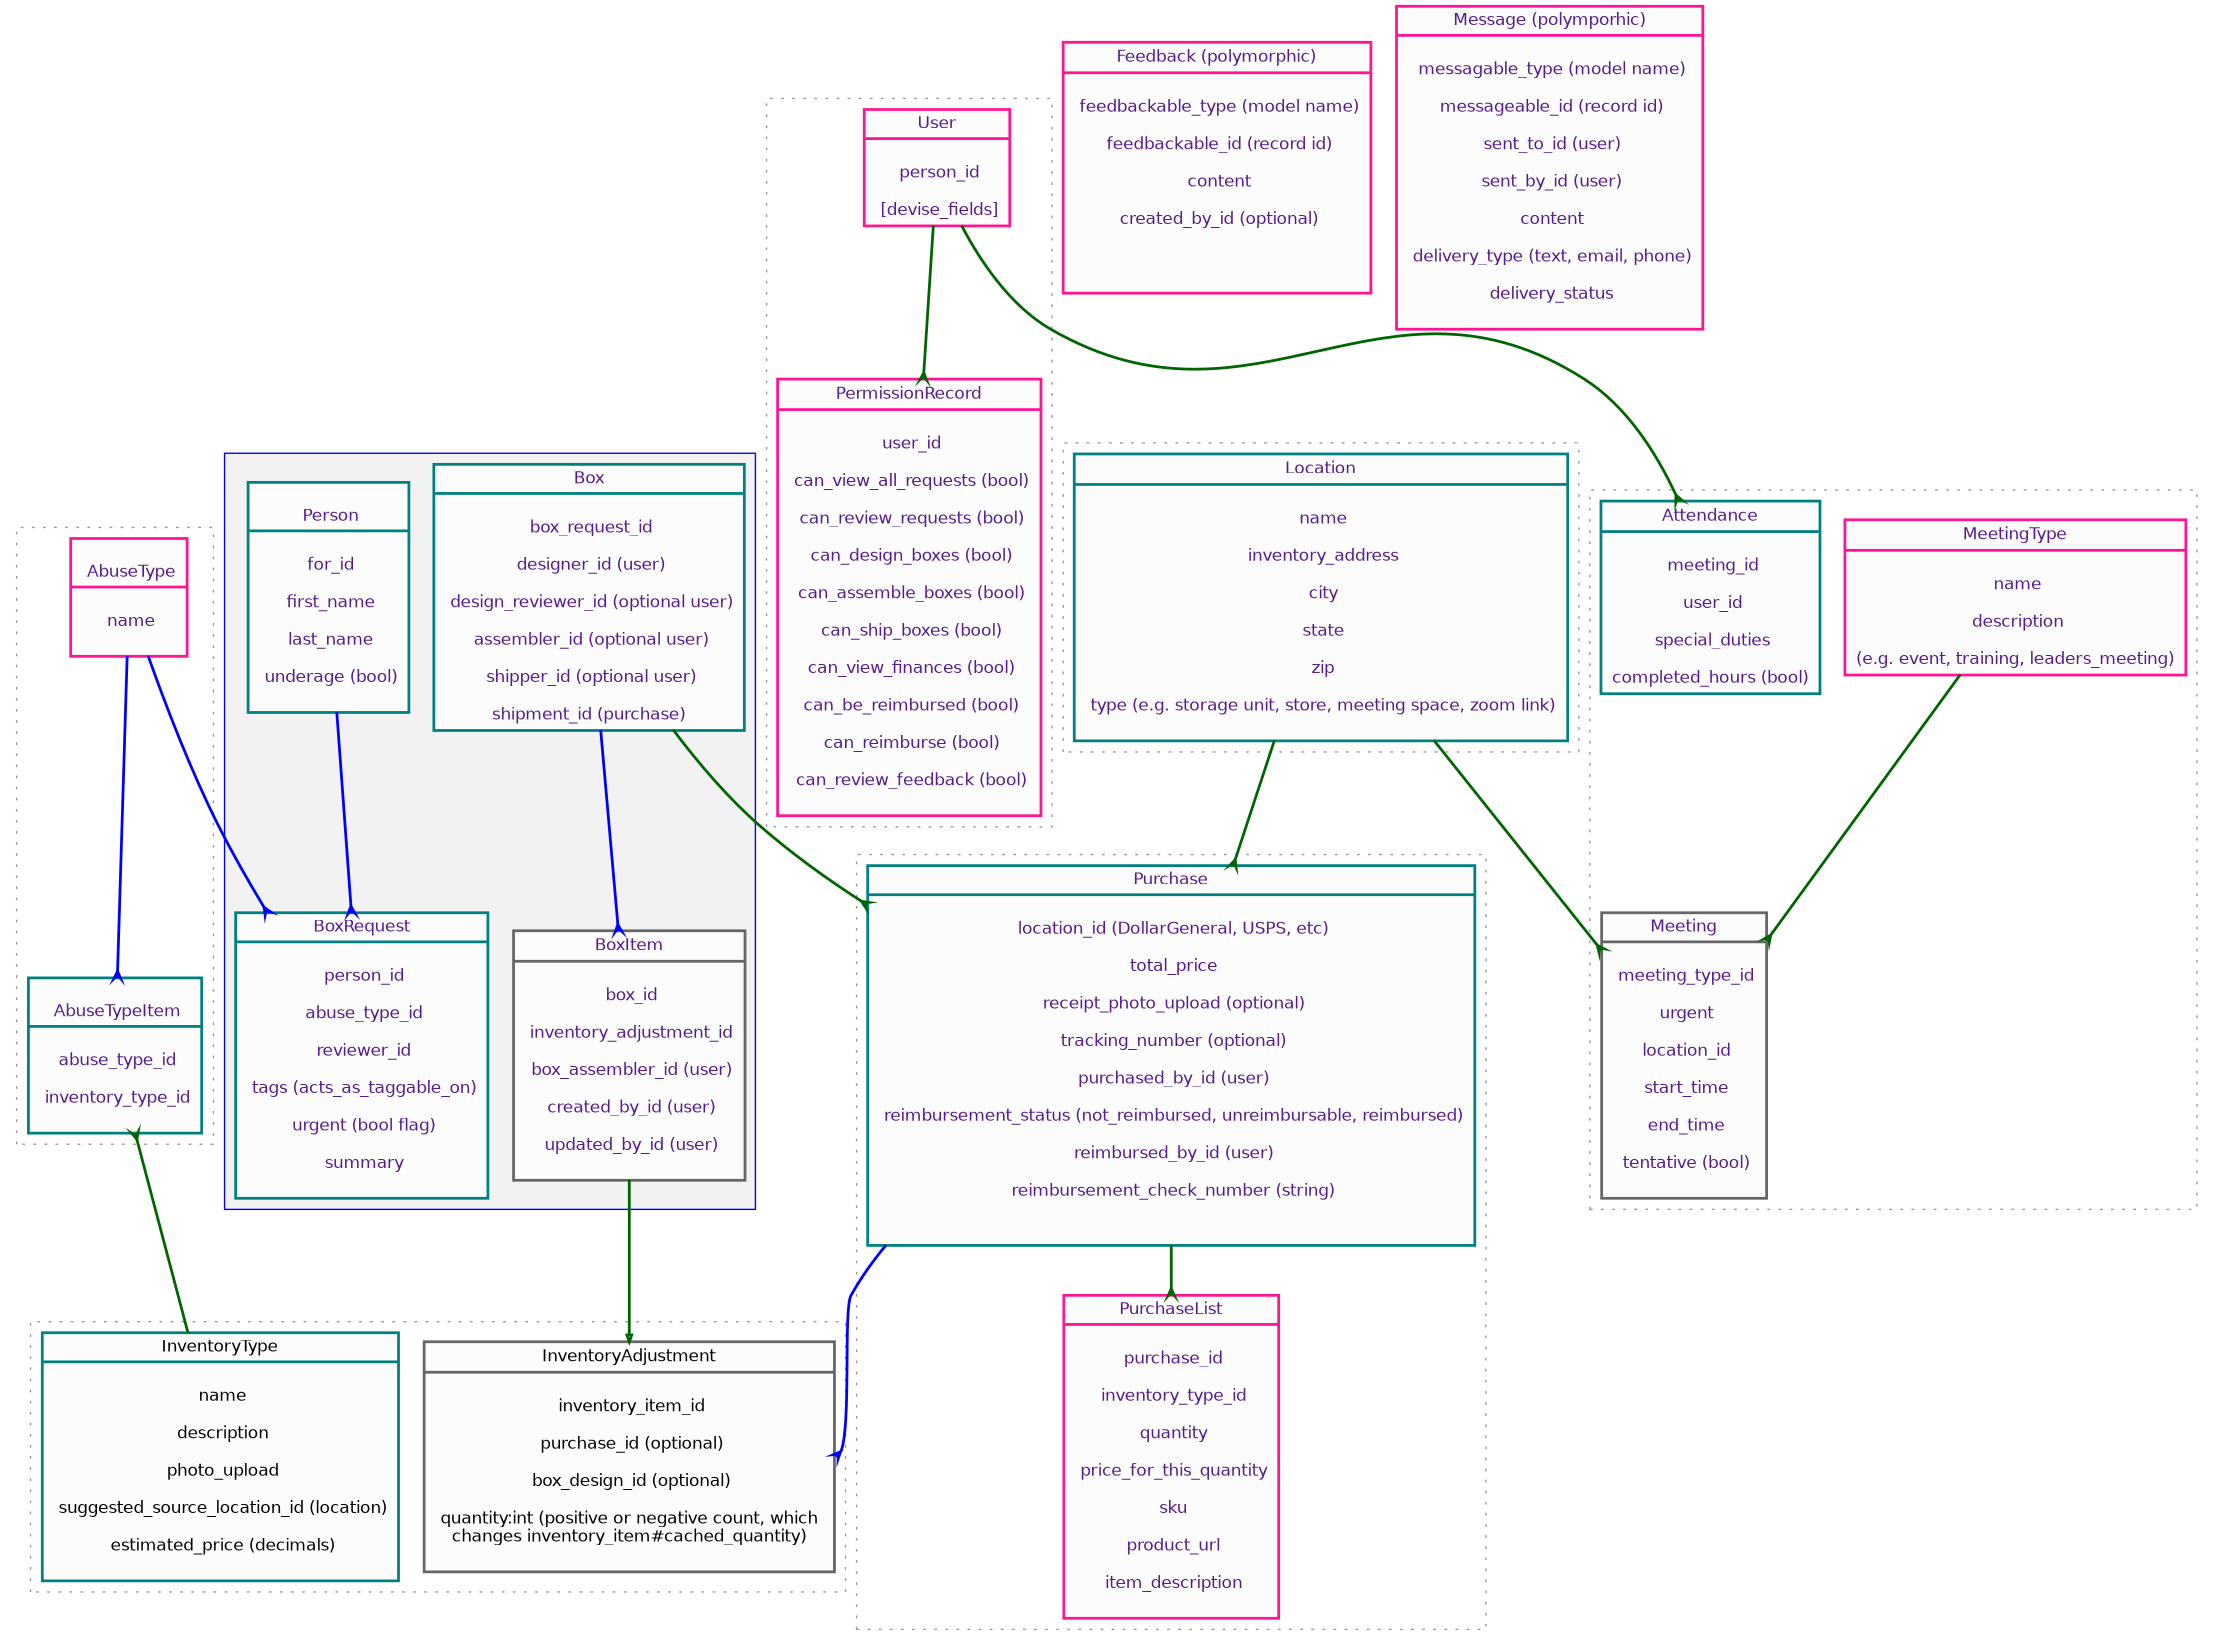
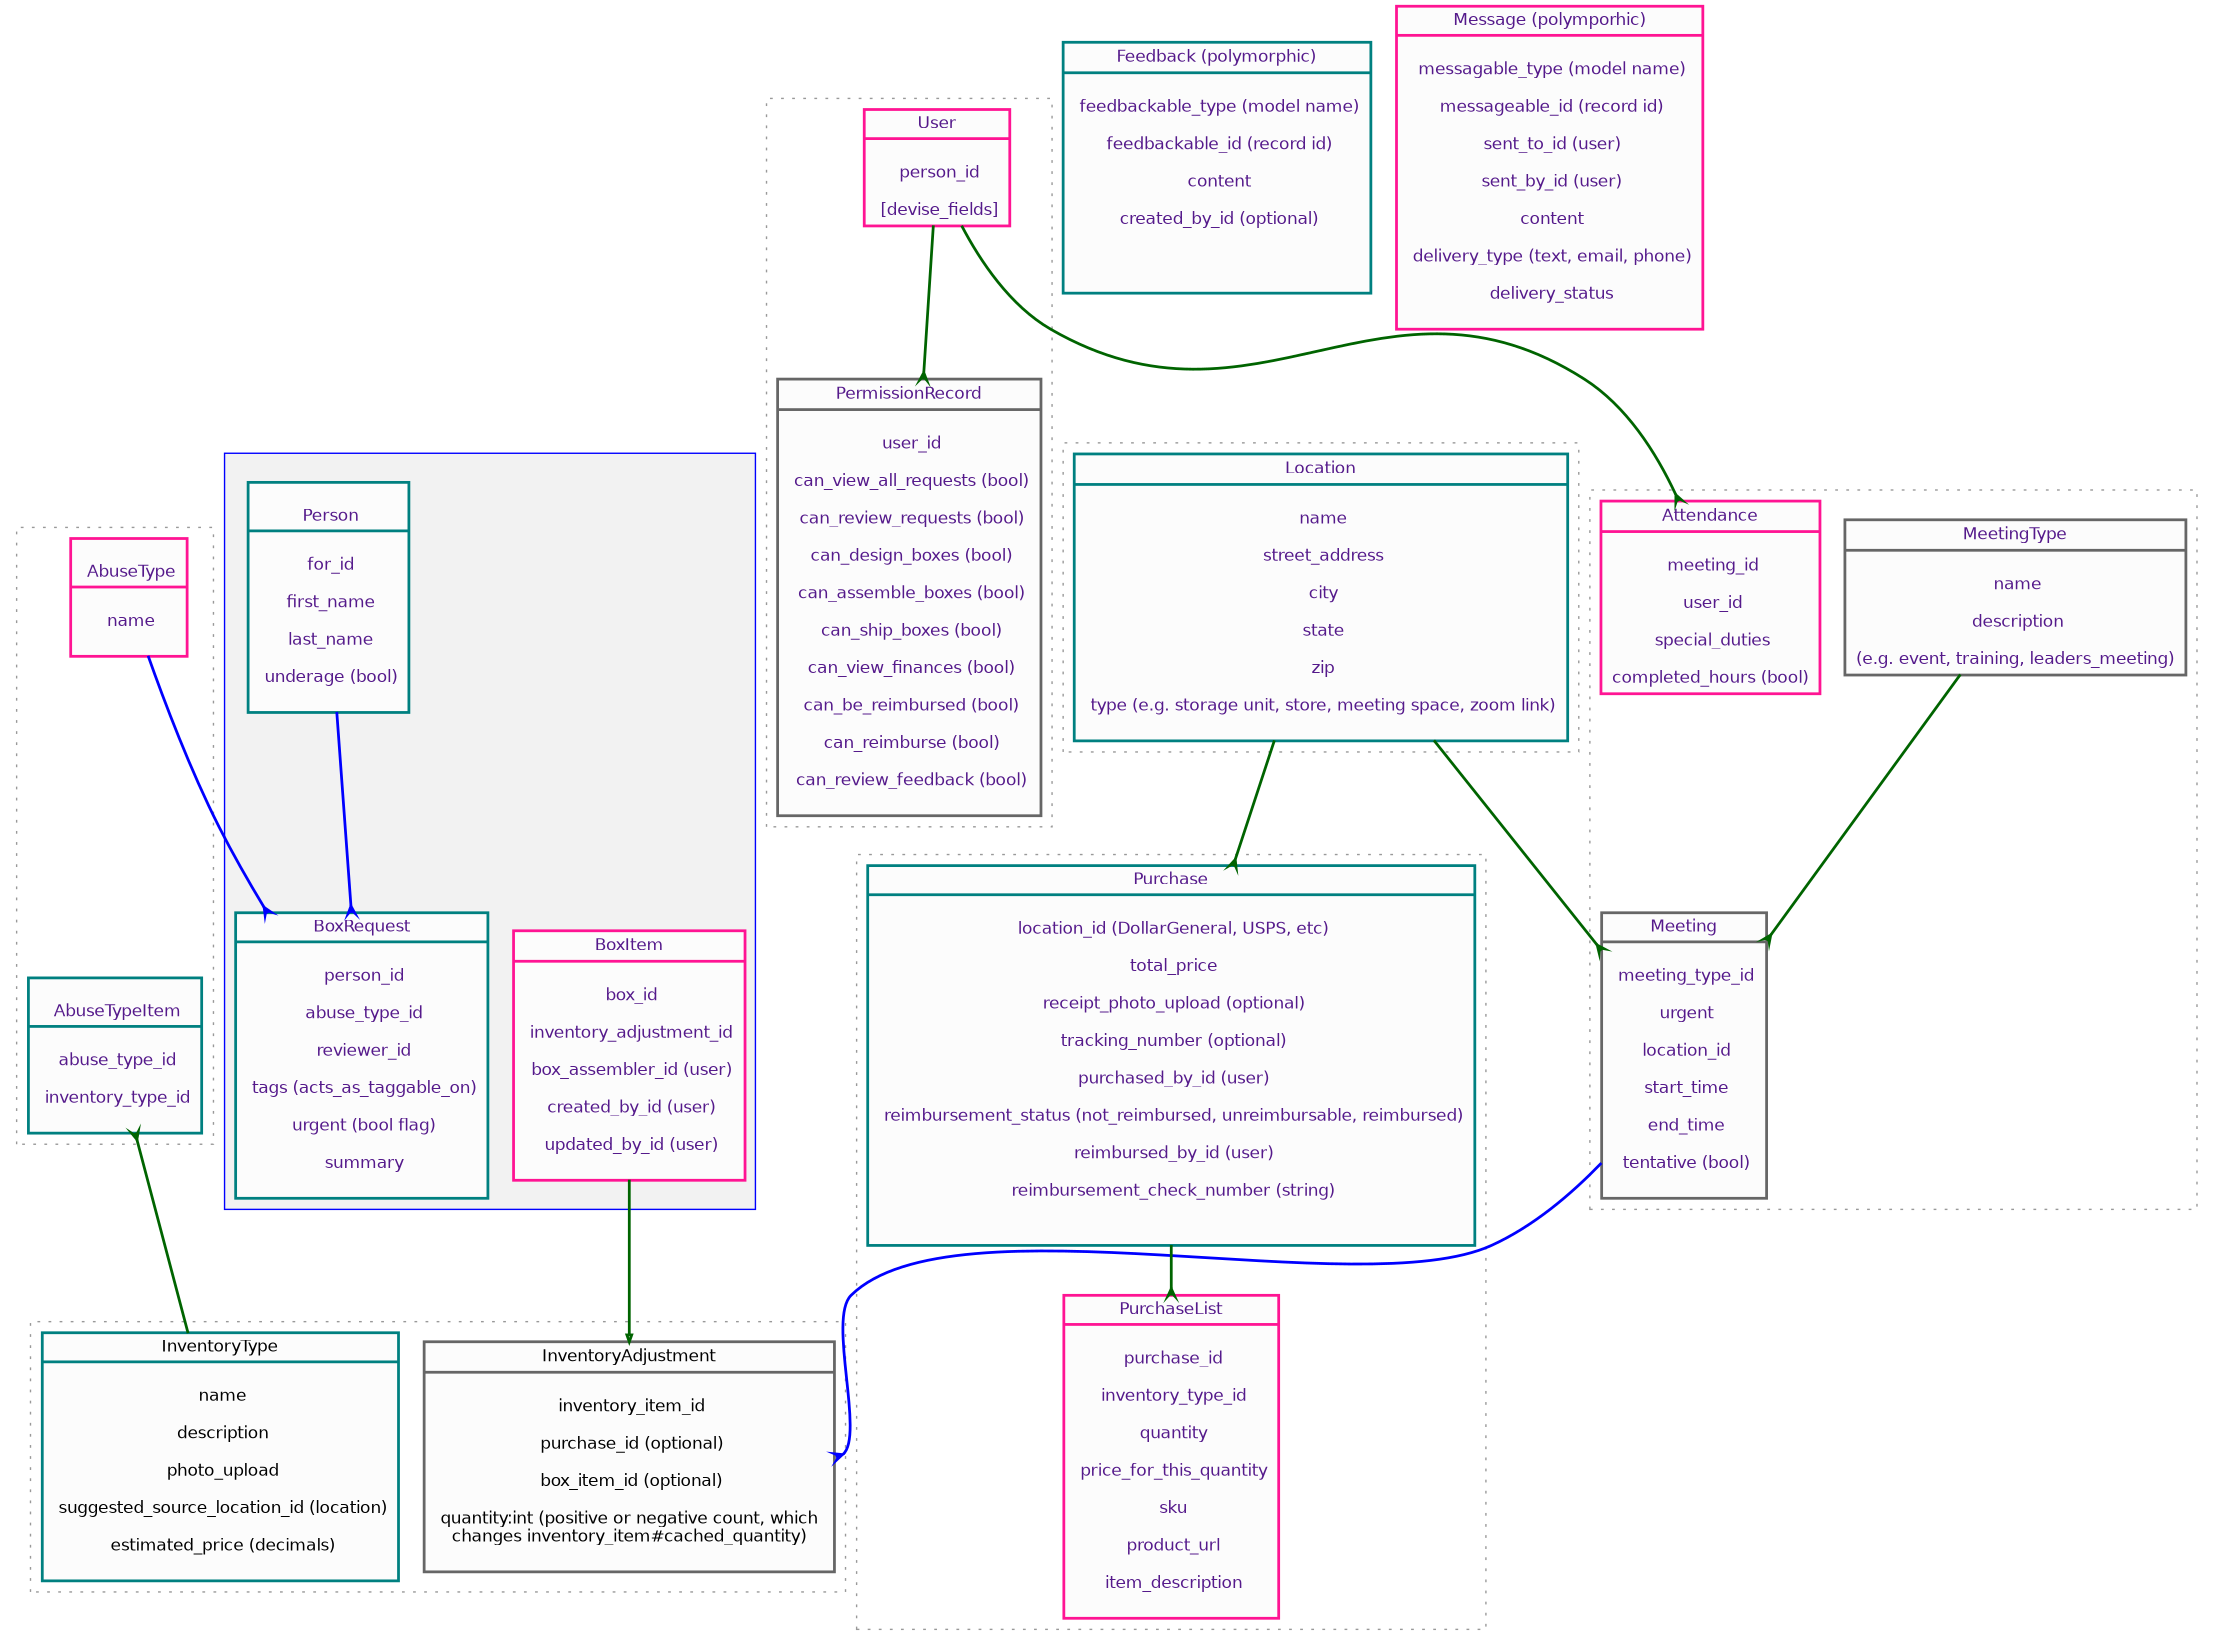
node "Feedback (polymorphic)": color deeppink -> teal
node "Location": text "inventory_address" -> "street_address"
node "Box": removed
node "PermissionRecord": color deeppink -> gray40
node "Attendance": color teal -> deeppink
node "MeetingType": color deeppink -> gray40
edge "AbuseType" -> "AbuseTypeItem": removed
node "BoxItem": color gray40 -> deeppink
edge "Purchase" -> "InventoryAdjustment": now "Meeting" -> "InventoryAdjustment"
node "InventoryAdjustment": text "box_design_id (optional)" -> "box_item_id (optional)"
